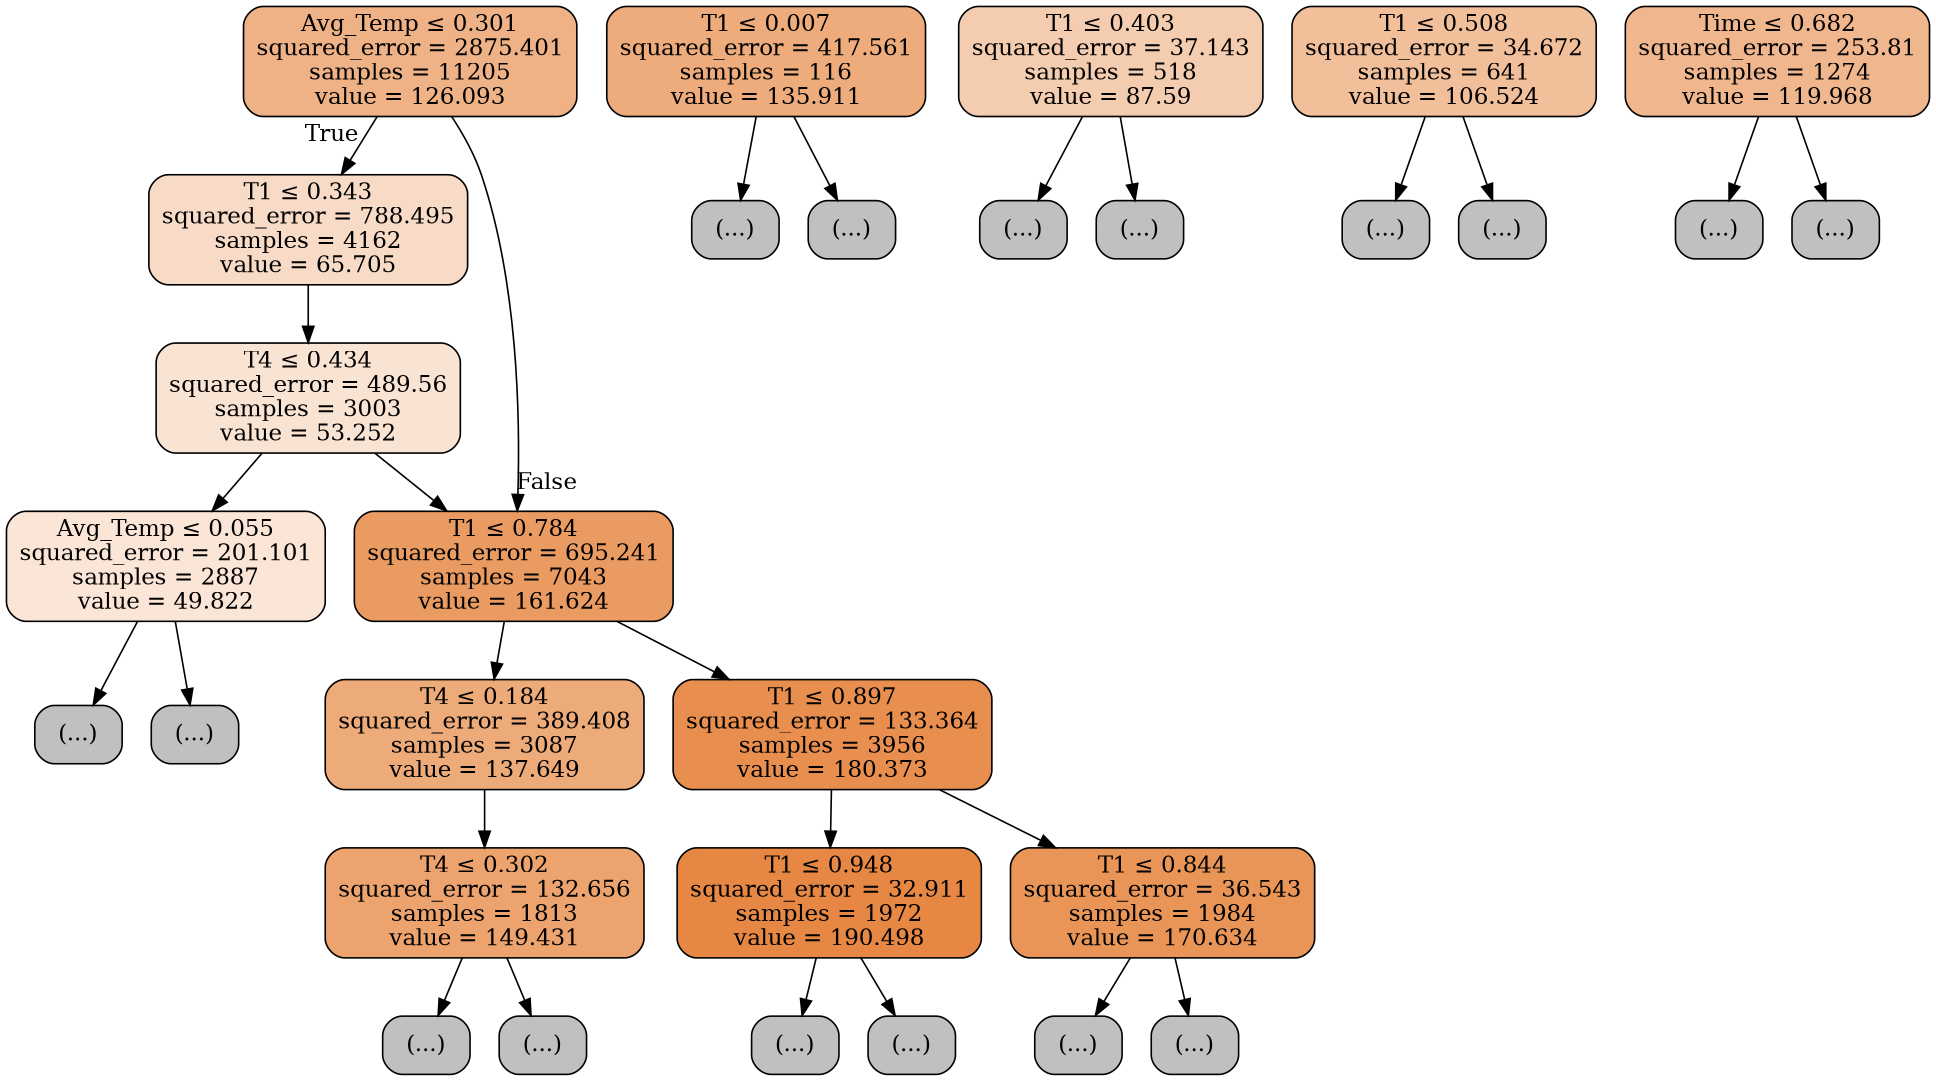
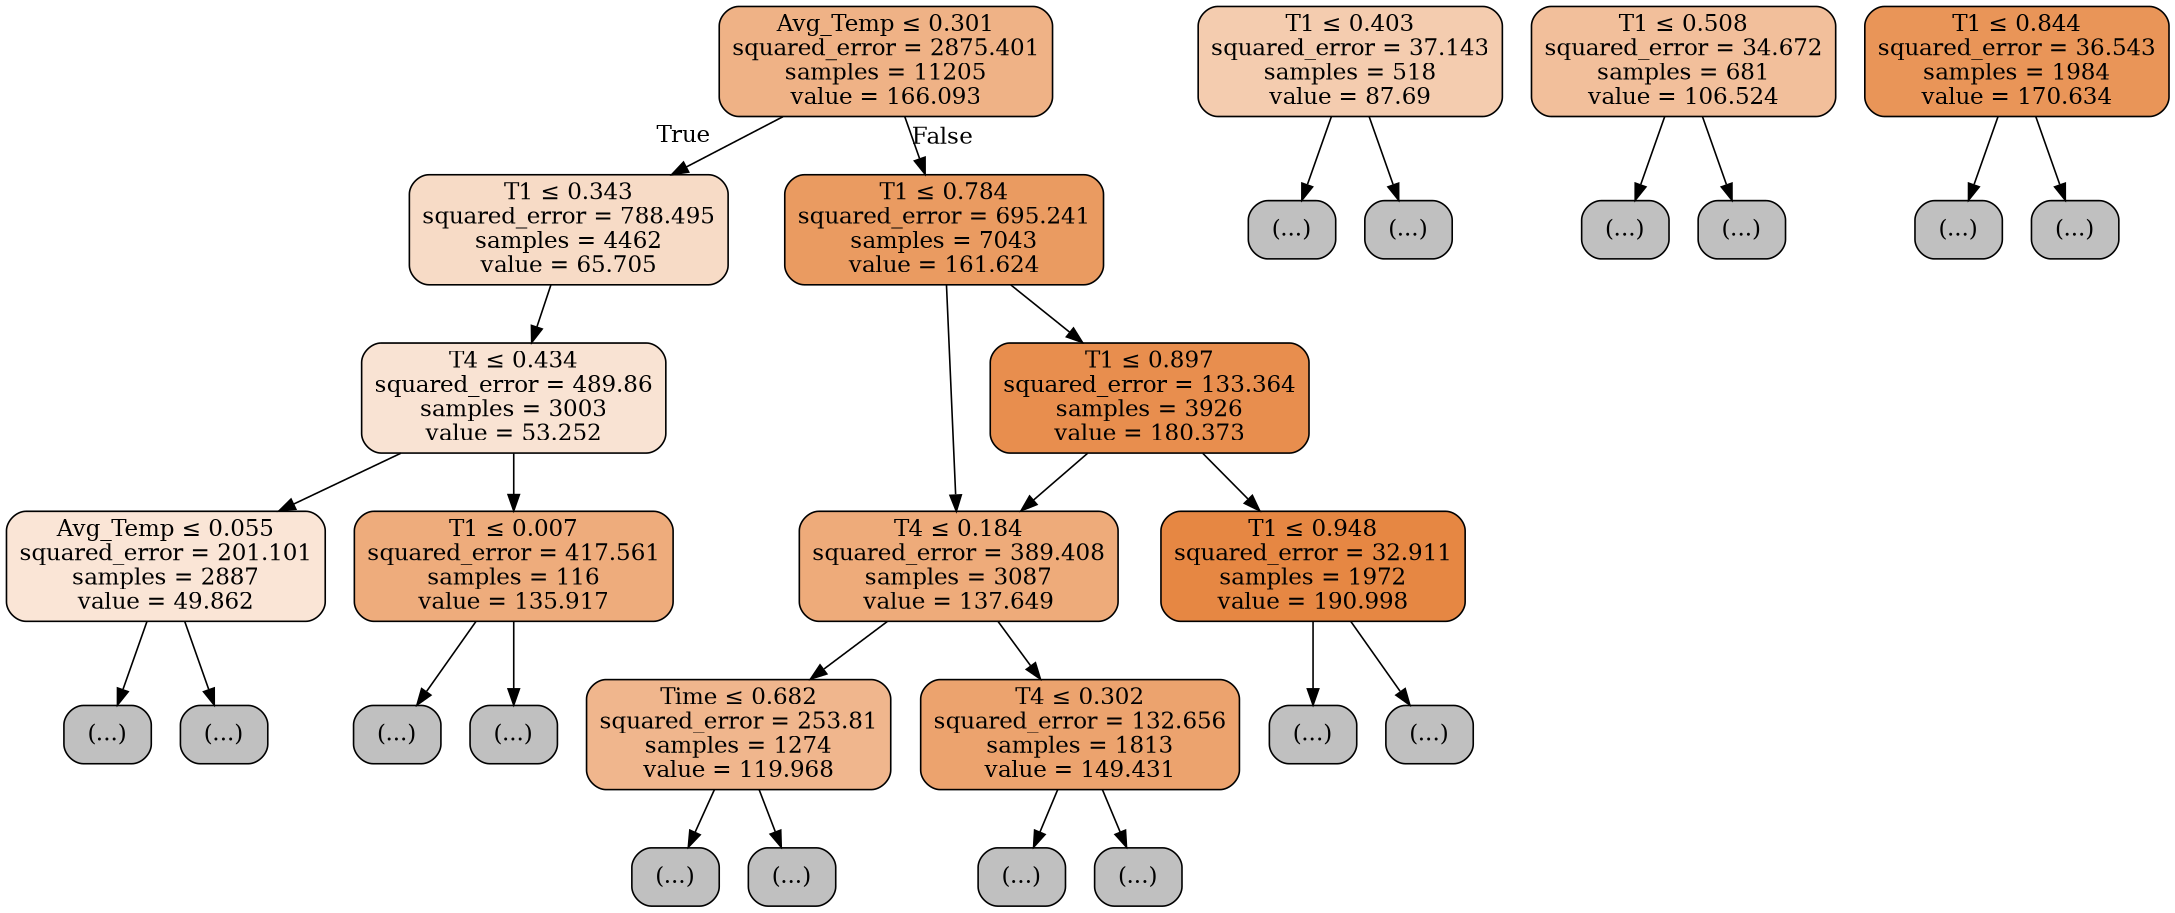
node "T1 ≤ 0.508": text "samples = 641" -> "samples = 681"
node "Avg_Temp ≤ 0.301": text "value = 126.093" -> "value = 166.093"
node "T1 ≤ 0.007": text "value = 135.911" -> "value = 135.917"
node "T1 ≤ 0.403": text "value = 87.59" -> "value = 87.69"
node "T1 ≤ 0.343": text "samples = 4162" -> "samples = 4462"
node "T4 ≤ 0.434": text "squared_error = 489.56" -> "squared_error = 489.86"
edge "T4 ≤ 0.434" -> "T1 ≤ 0.784": now "T4 ≤ 0.434" -> "T1 ≤ 0.007"
node "Avg_Temp ≤ 0.055": text "value = 49.822" -> "value = 49.862"
edge "T4 ≤ 0.184" -> "Time ≤ 0.682": added
node "T1 ≤ 0.897": text "samples = 3956" -> "samples = 3926"
edge "T1 ≤ 0.897" -> "T1 ≤ 0.844": now "T1 ≤ 0.897" -> "T4 ≤ 0.184"
node "T1 ≤ 0.948": text "value = 190.498" -> "value = 190.998"
